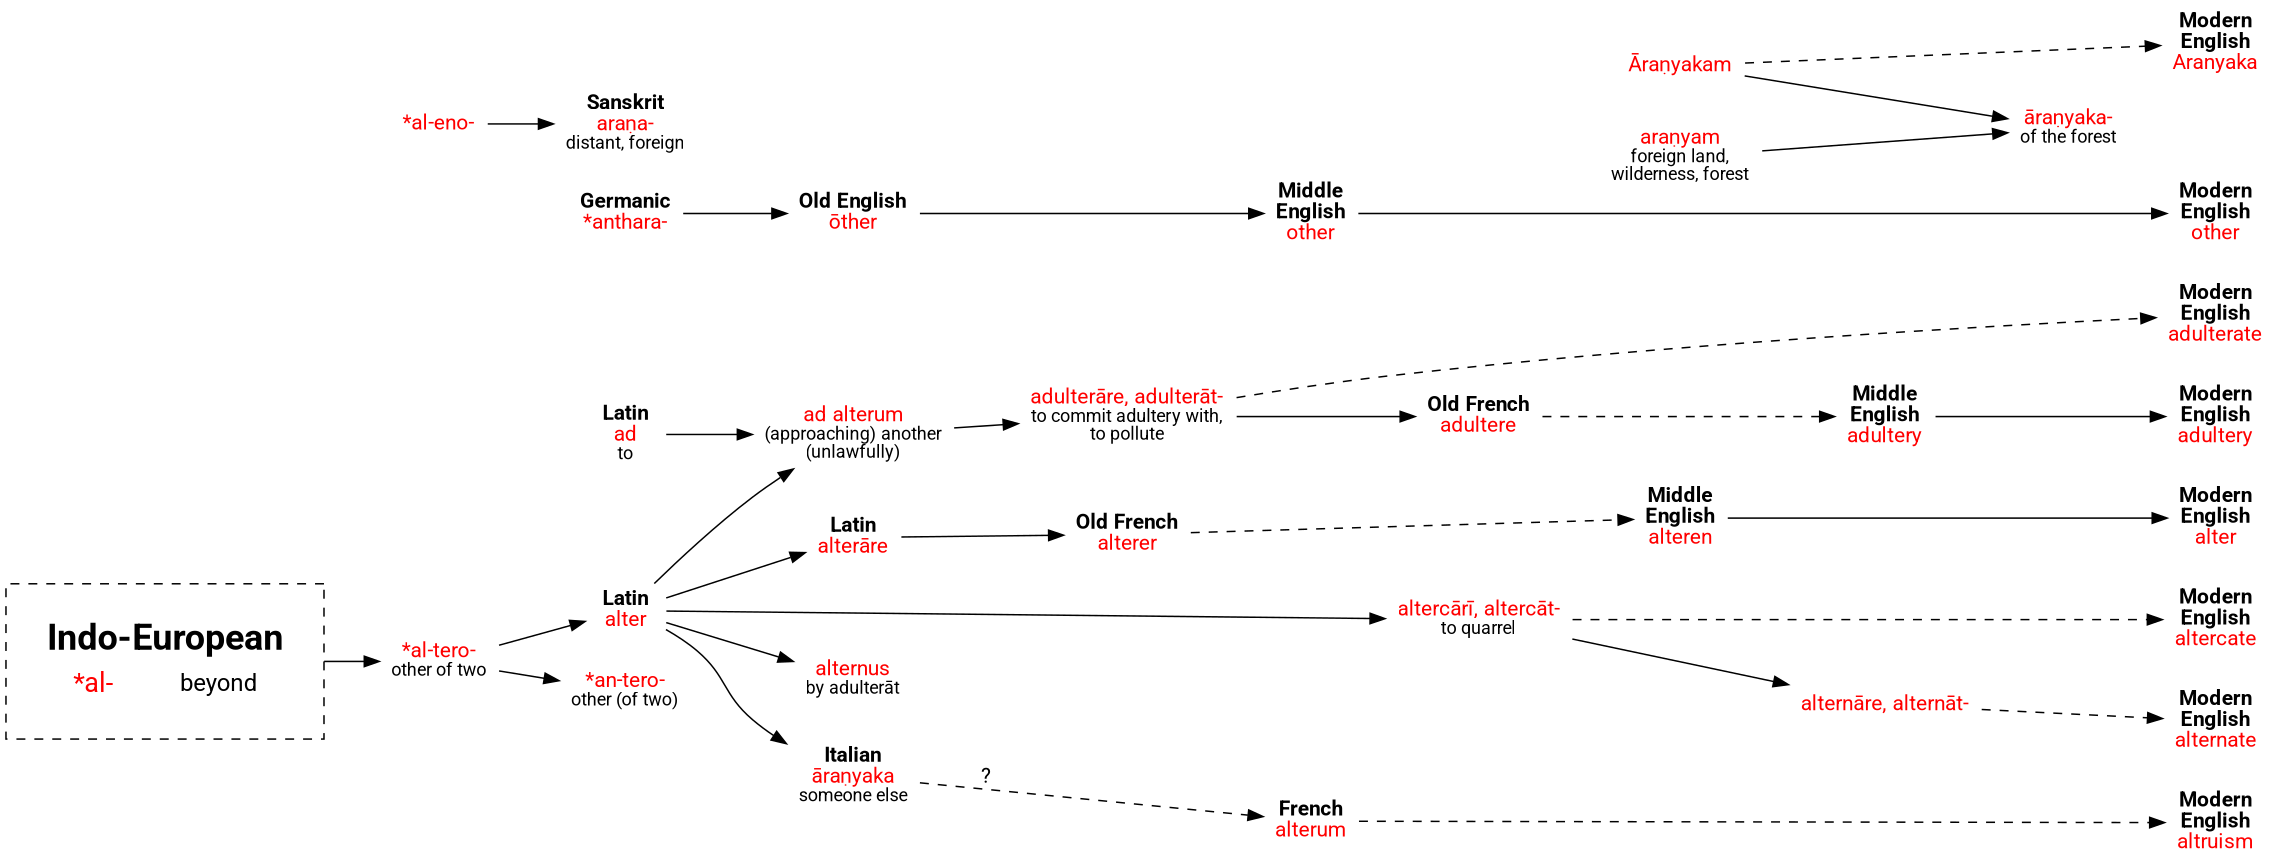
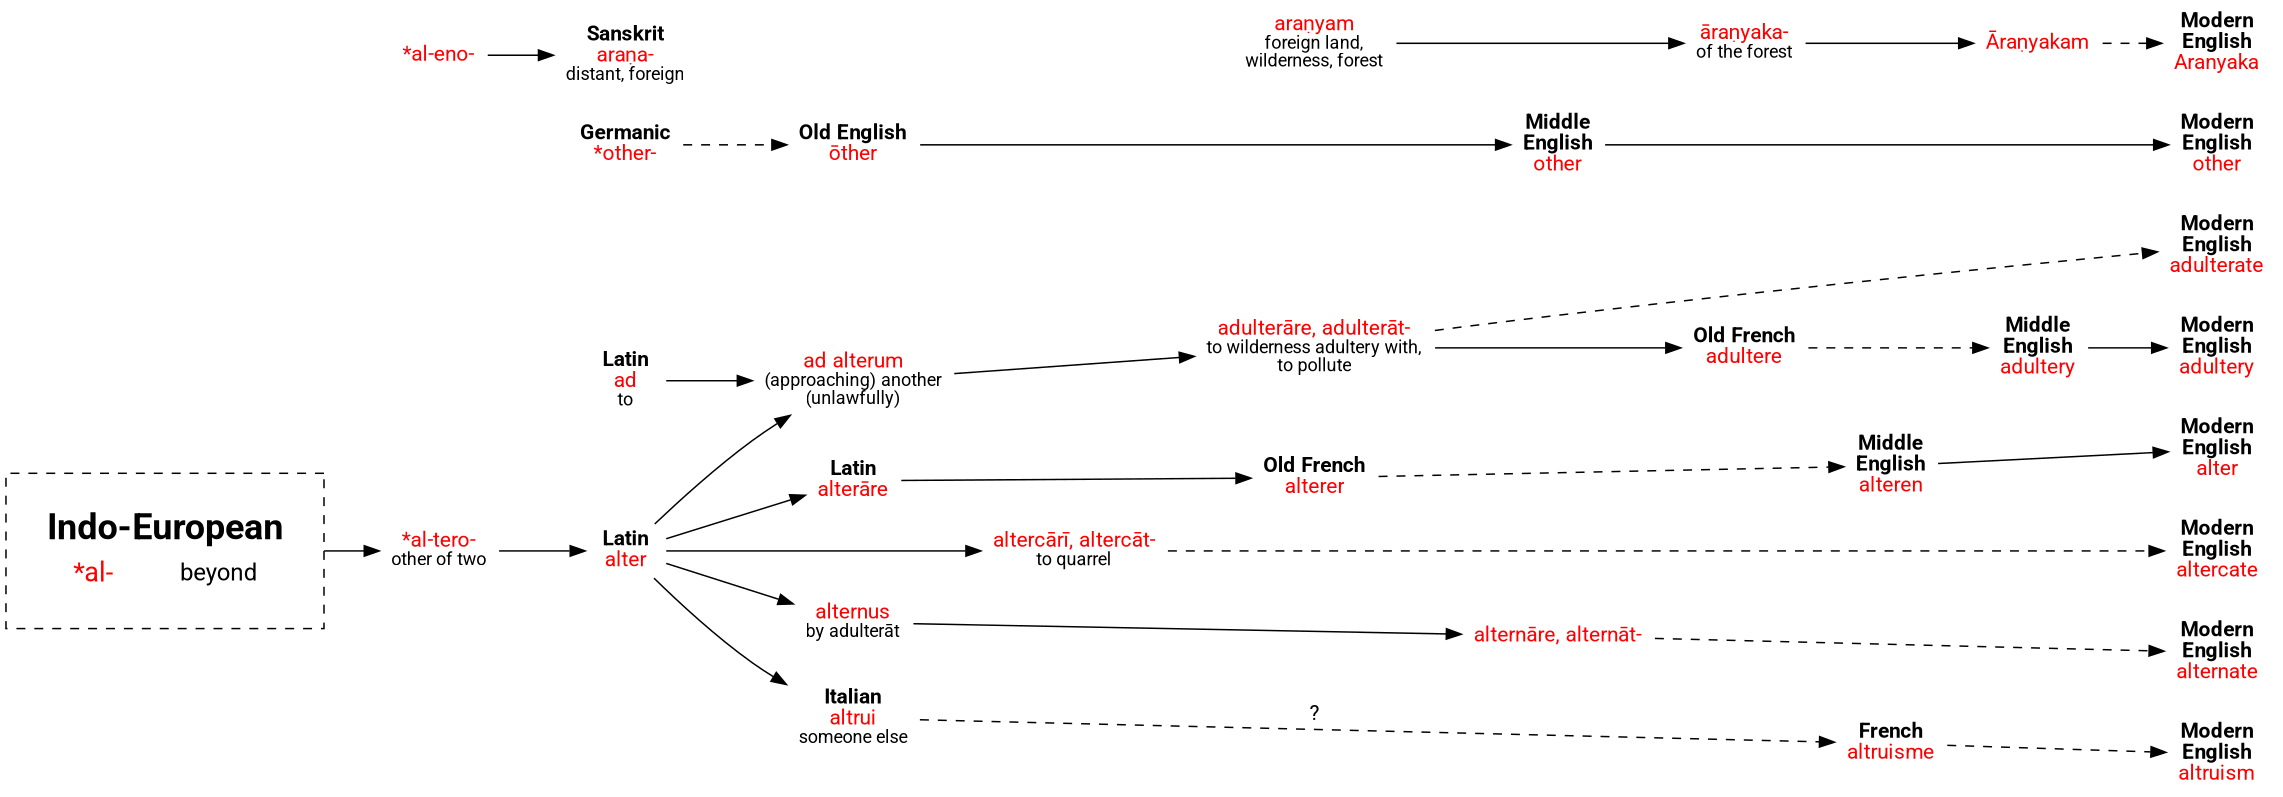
edge "Āraṇyakam" -> "āraṇyaka-": reversed
edge "Germanic" -> "Old English": style solid -> dashed
node "Germanic": text "*anthara-" -> "*other-"
node "adulterāre, adulterāt-": text "to commit adultery with," -> "to wilderness adultery with,"
edge "altercārī, altercāt-" -> "alternāre, alternāt-": now "alternus" -> "alternāre, alternāt-"
node "*an-tero-": removed
node "Italian": text "āraṇyaka" -> "altrui"
node "French": text "alterum" -> "altruisme"
